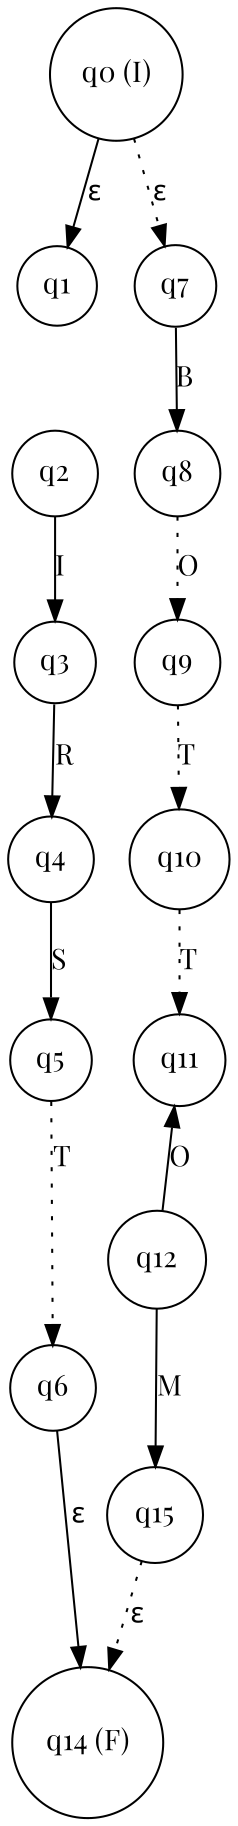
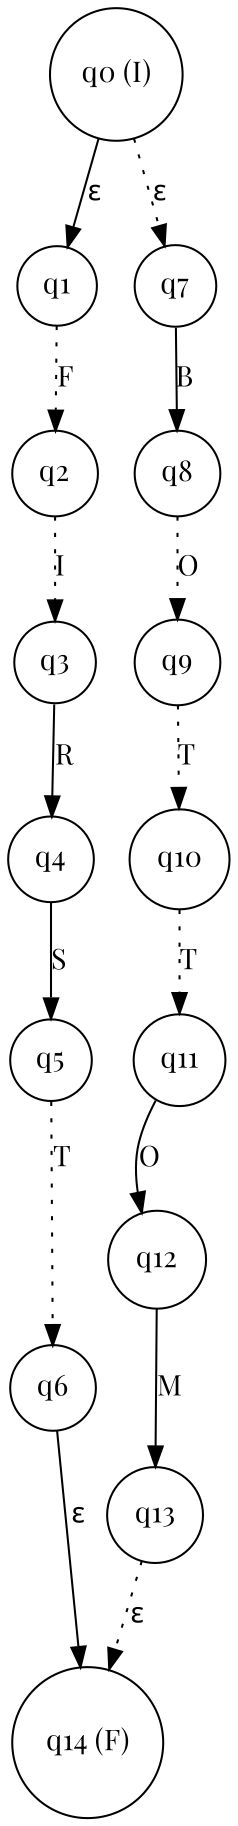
edge "q1" -> "q2": added, label "F"
edge "q2" -> "q3": style solid -> dotted
edge "q12" -> "q11": reversed
node "q15": label "q15" -> "q13"
